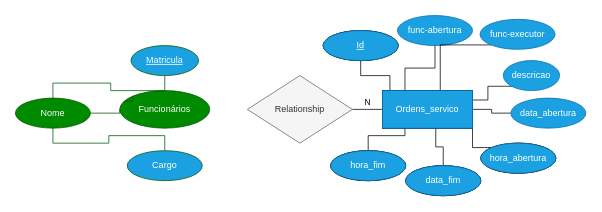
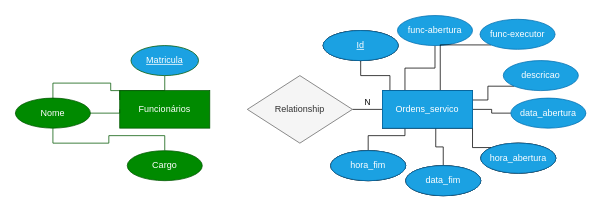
node "descricao": size 56x30 -> 75x30
node "Funcionários": shape ellipse -> rectangle
node "Cargo": fillcolor #1ba1e2 -> #008a00
